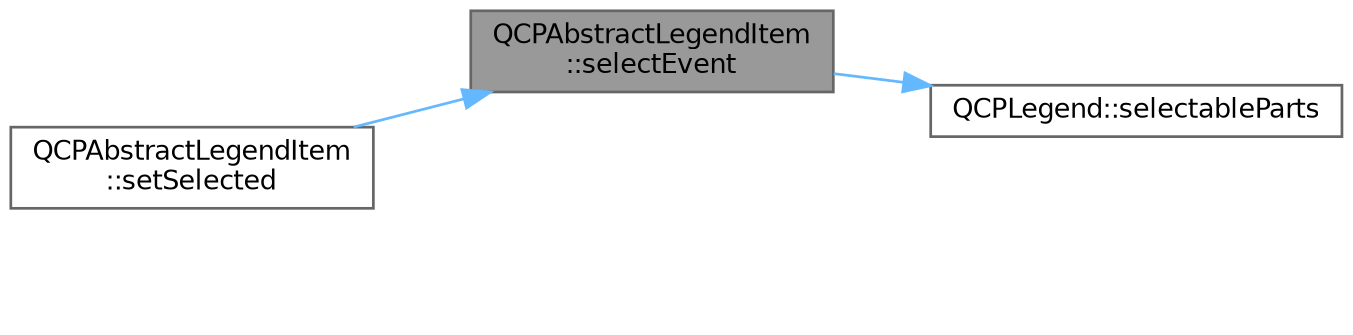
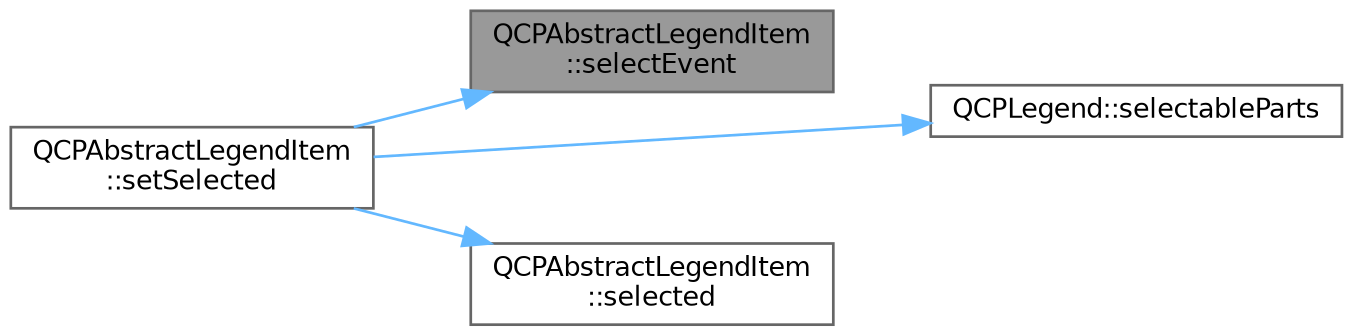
edge "QCPAbstractLegendItem ::selectEvent" -> "QCPLegend::selectableParts": now "QCPAbstractLegendItem ::setSelected" -> "QCPLegend::selectableParts"
node "QCPAbstractLegendItem ::selected": added
